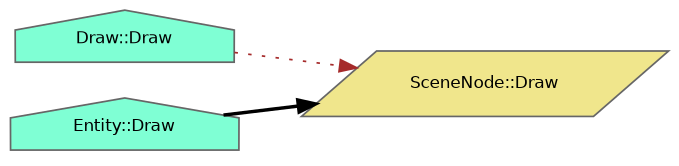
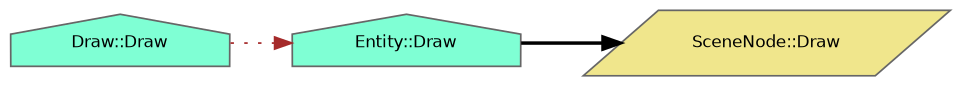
edge "Draw::Draw" -> "SceneNode::Draw": now "Draw::Draw" -> "Entity::Draw"
